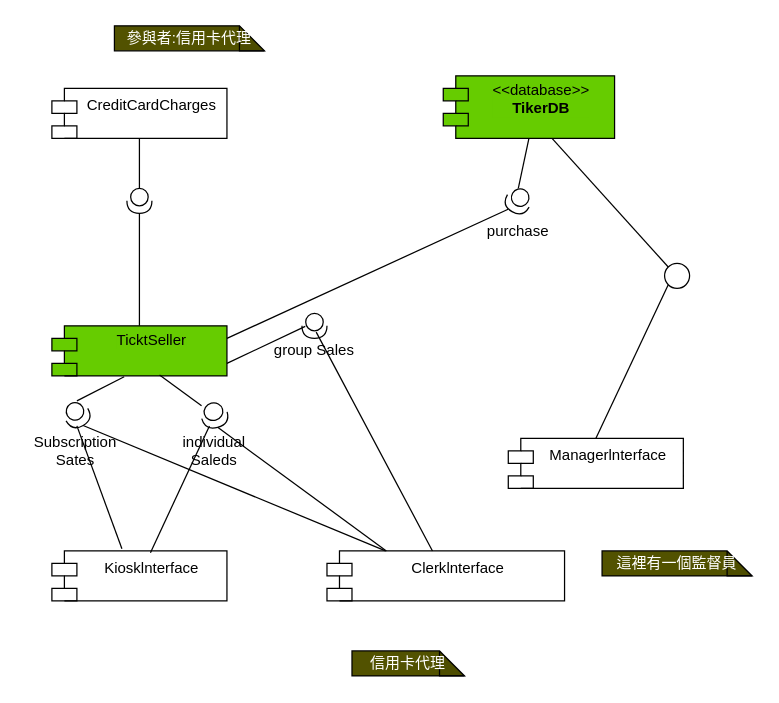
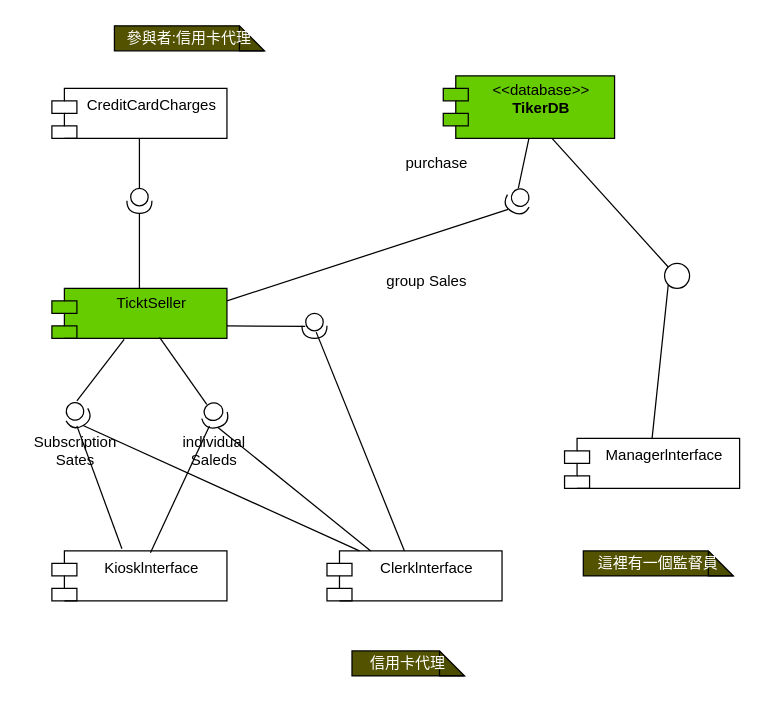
node "purchase": moved (518, 232) -> (437, 163)
node "TicktSeller": moved (139, 351) -> (139, 313)
node "group Sales": moved (314, 351) -> (427, 282)
node "Managerlnterface": moved (596, 463) -> (652, 463)
node "這裡有一個監督員": moved (677, 563) -> (658, 563)
node "Clerklnterface": size 238x50 -> 175x50
